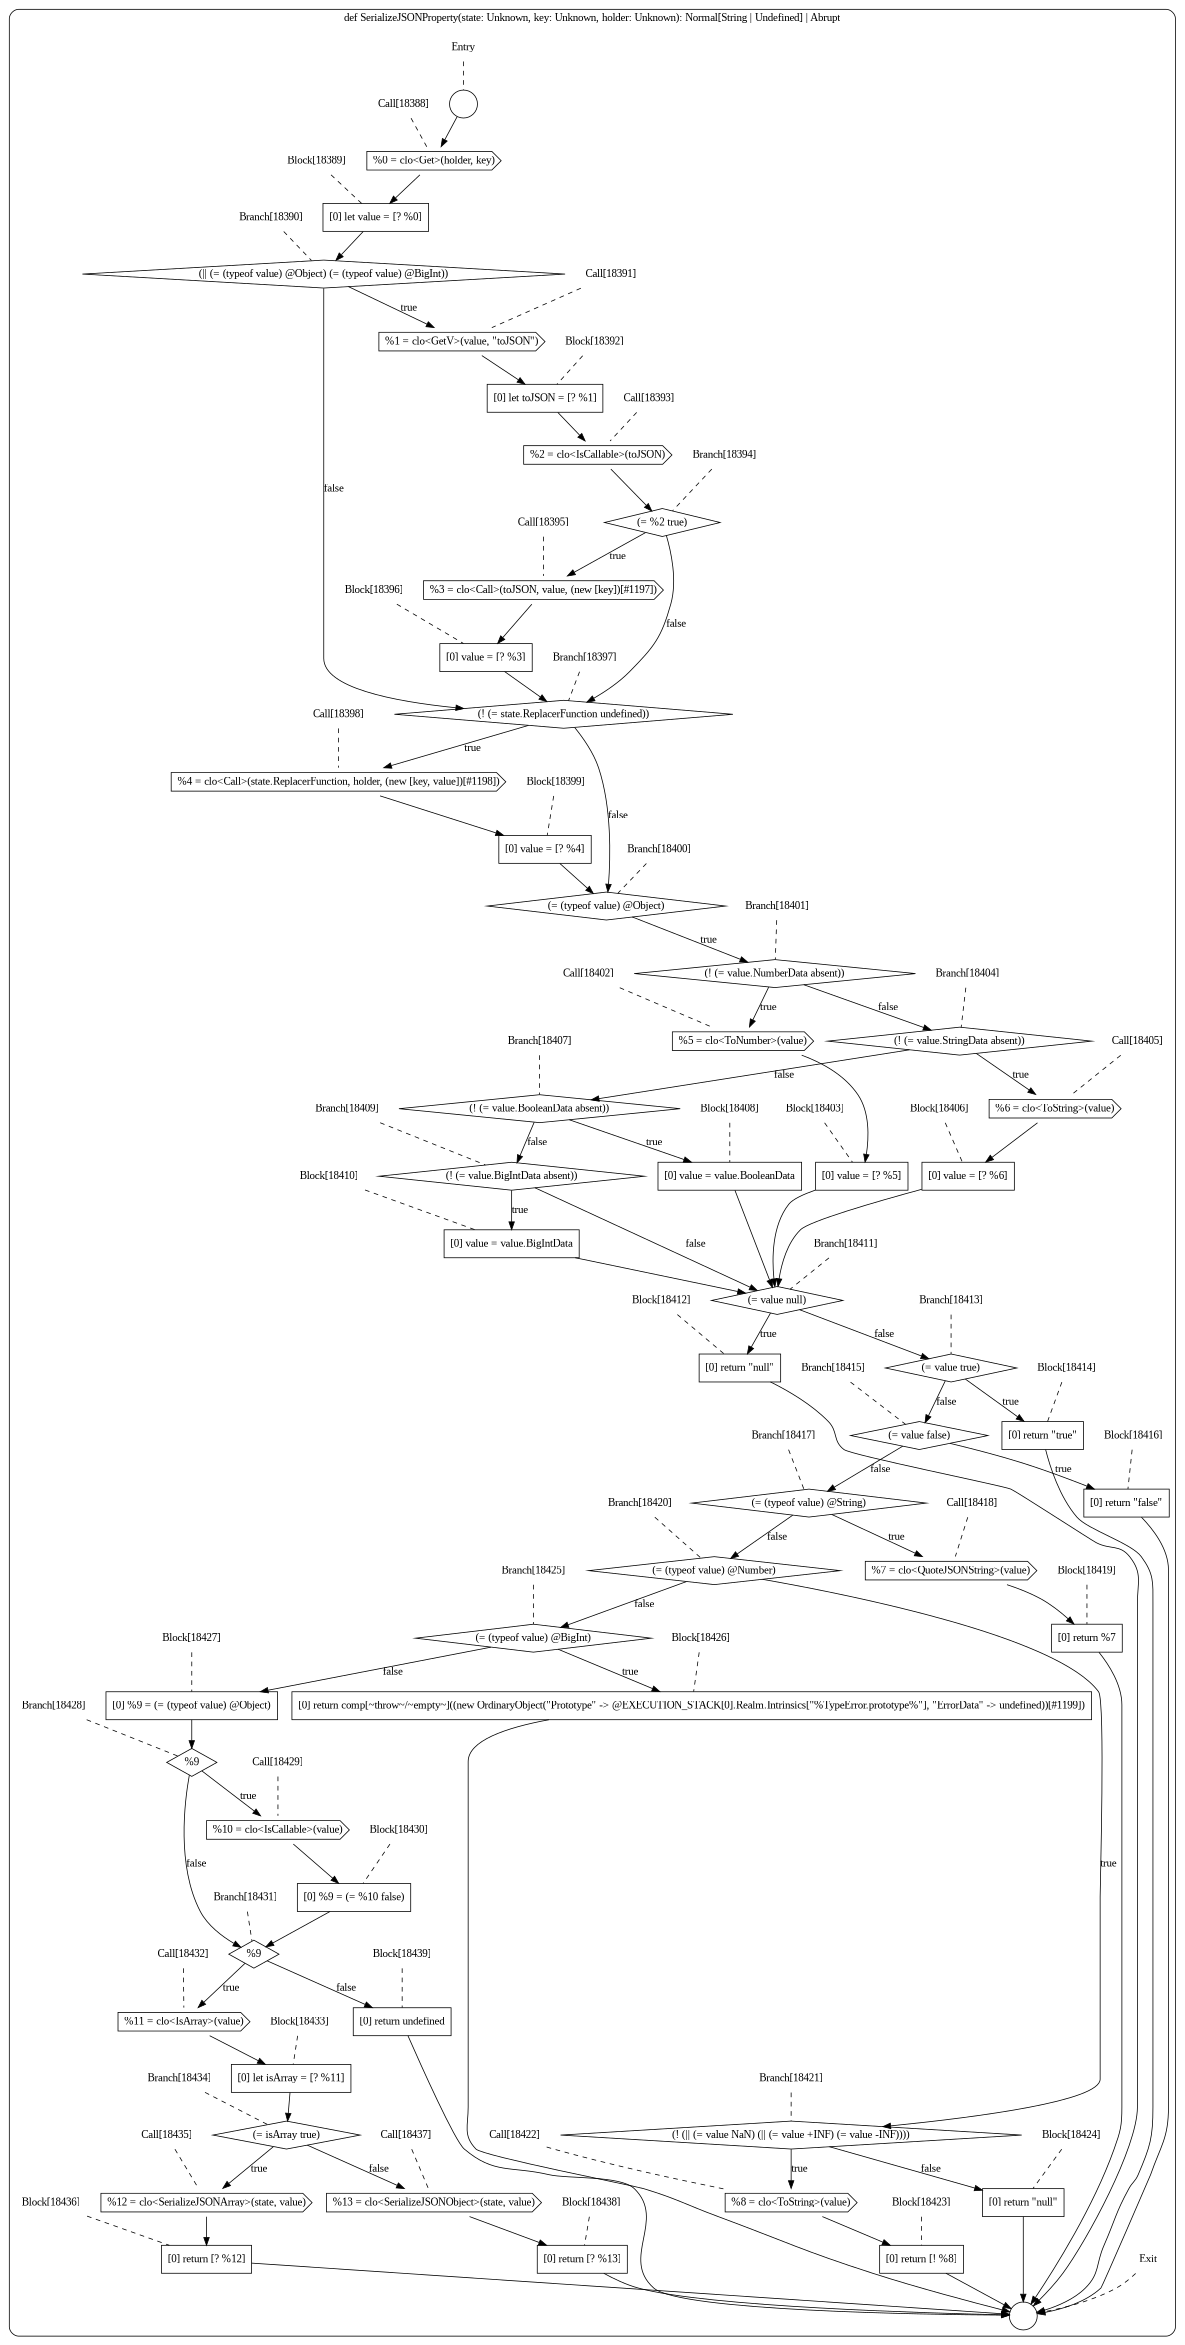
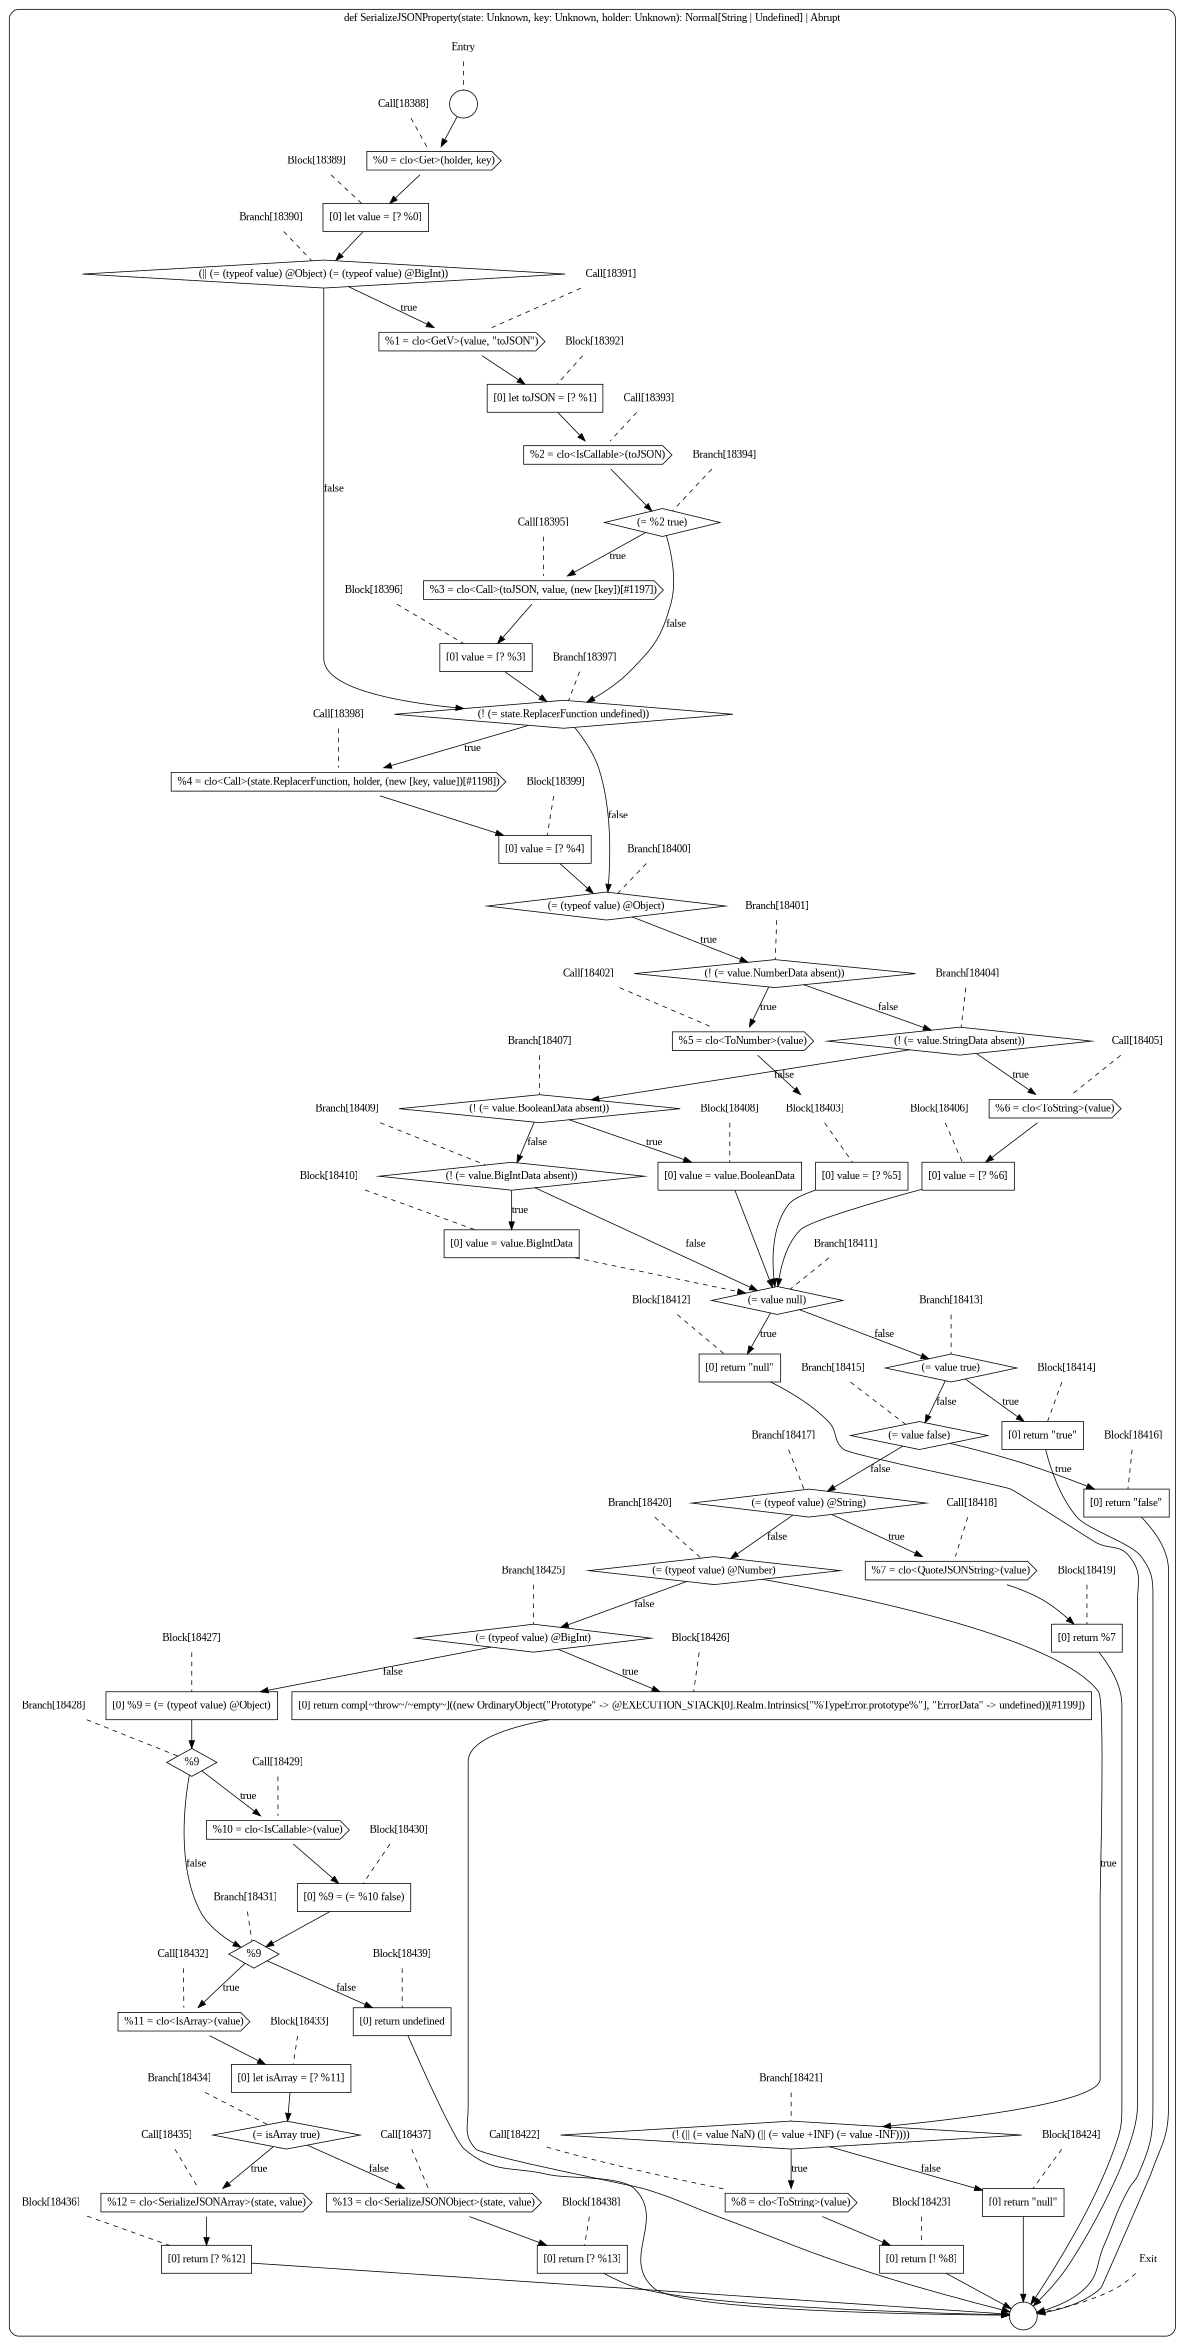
edge "%5 = clo<ToNumber>(value)" -> "[0] value = [? %5]": now "%5 = clo<ToNumber>(value)" -> "Block[18403]"
edge "[0] value = value.BigIntData" -> "(= value null)": style solid -> dashed
